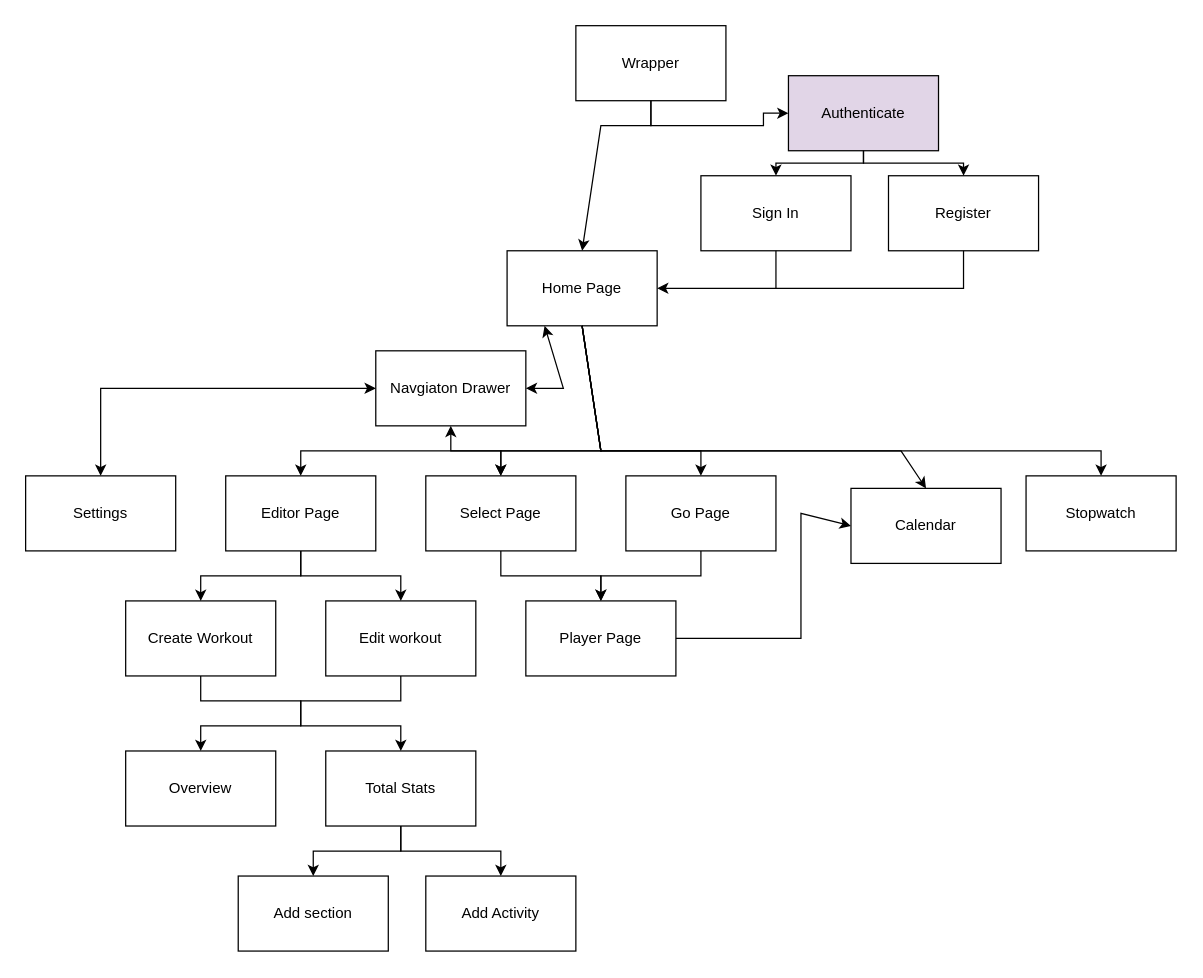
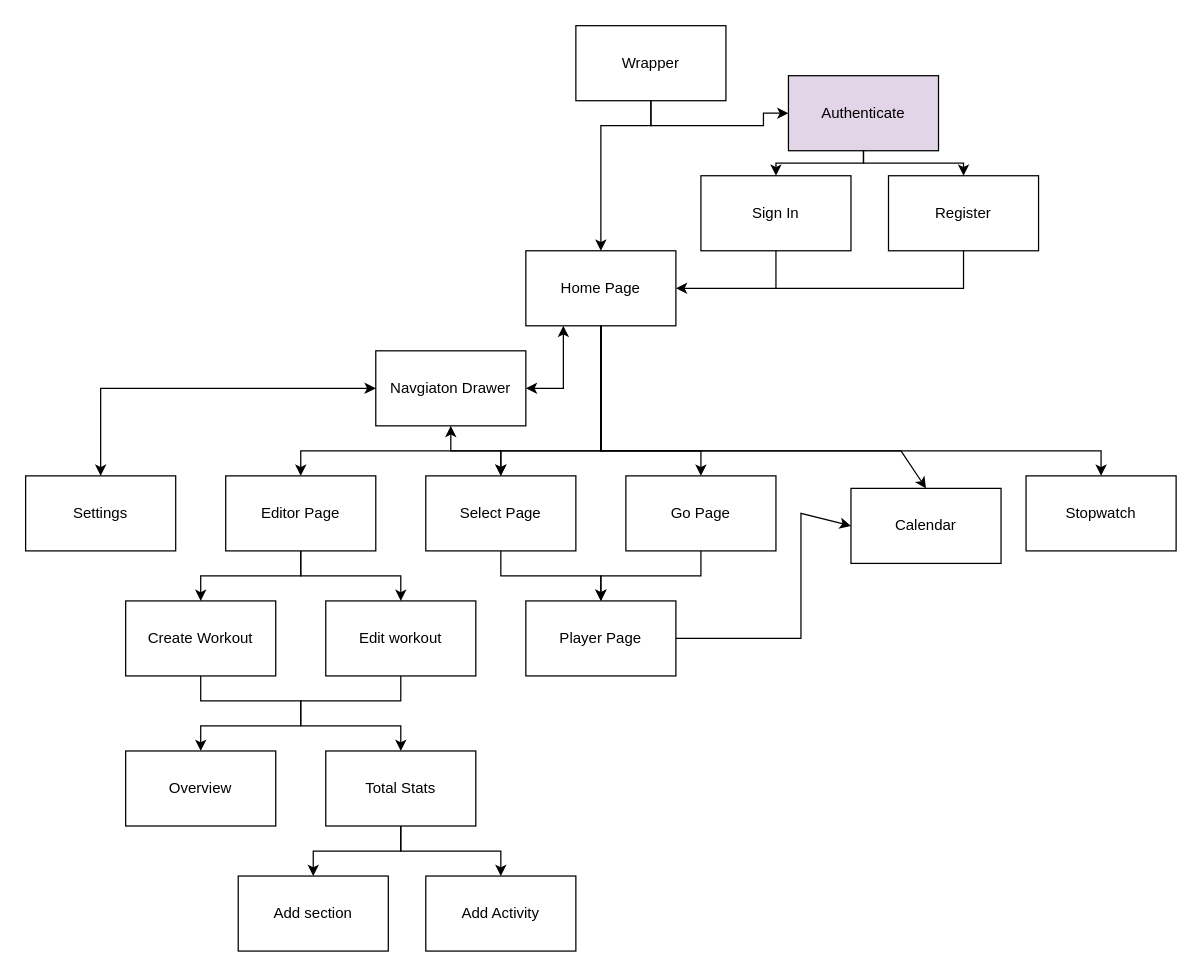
node "Home Page": moved (582, 288) -> (601, 288)
